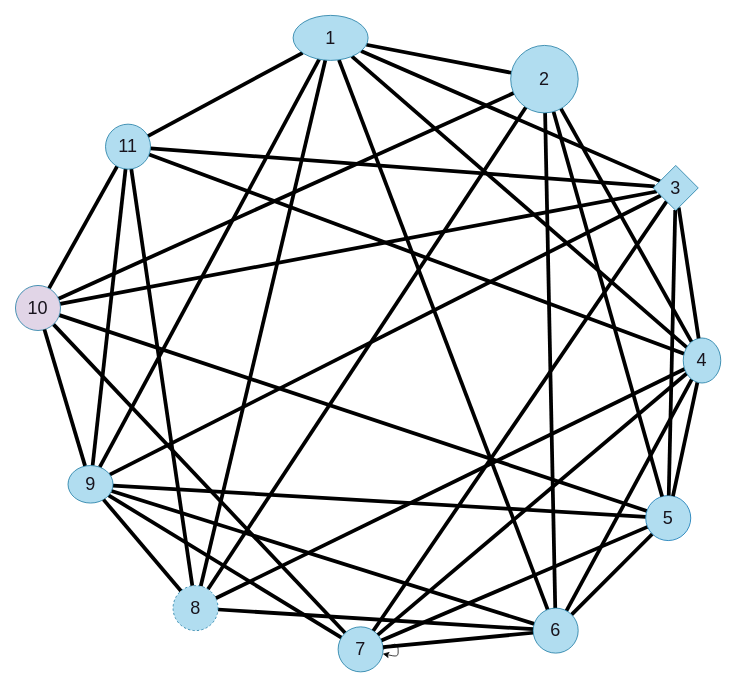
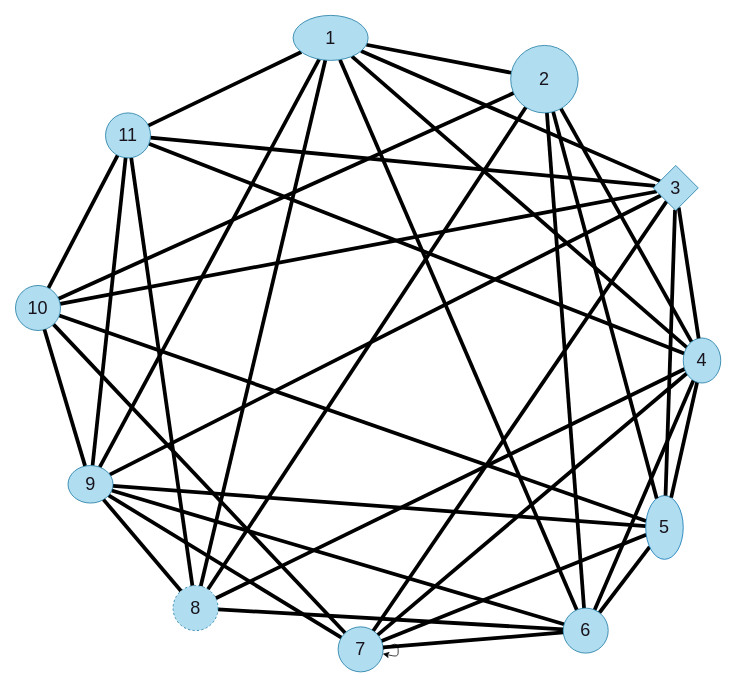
node "11": moved (128, 147) -> (128, 135)
node "10": fillcolor #e1d5e7 -> #b1ddf0
node "5": size 45x45 -> 38x64
node "6": moved (555, 630) -> (585, 630)
